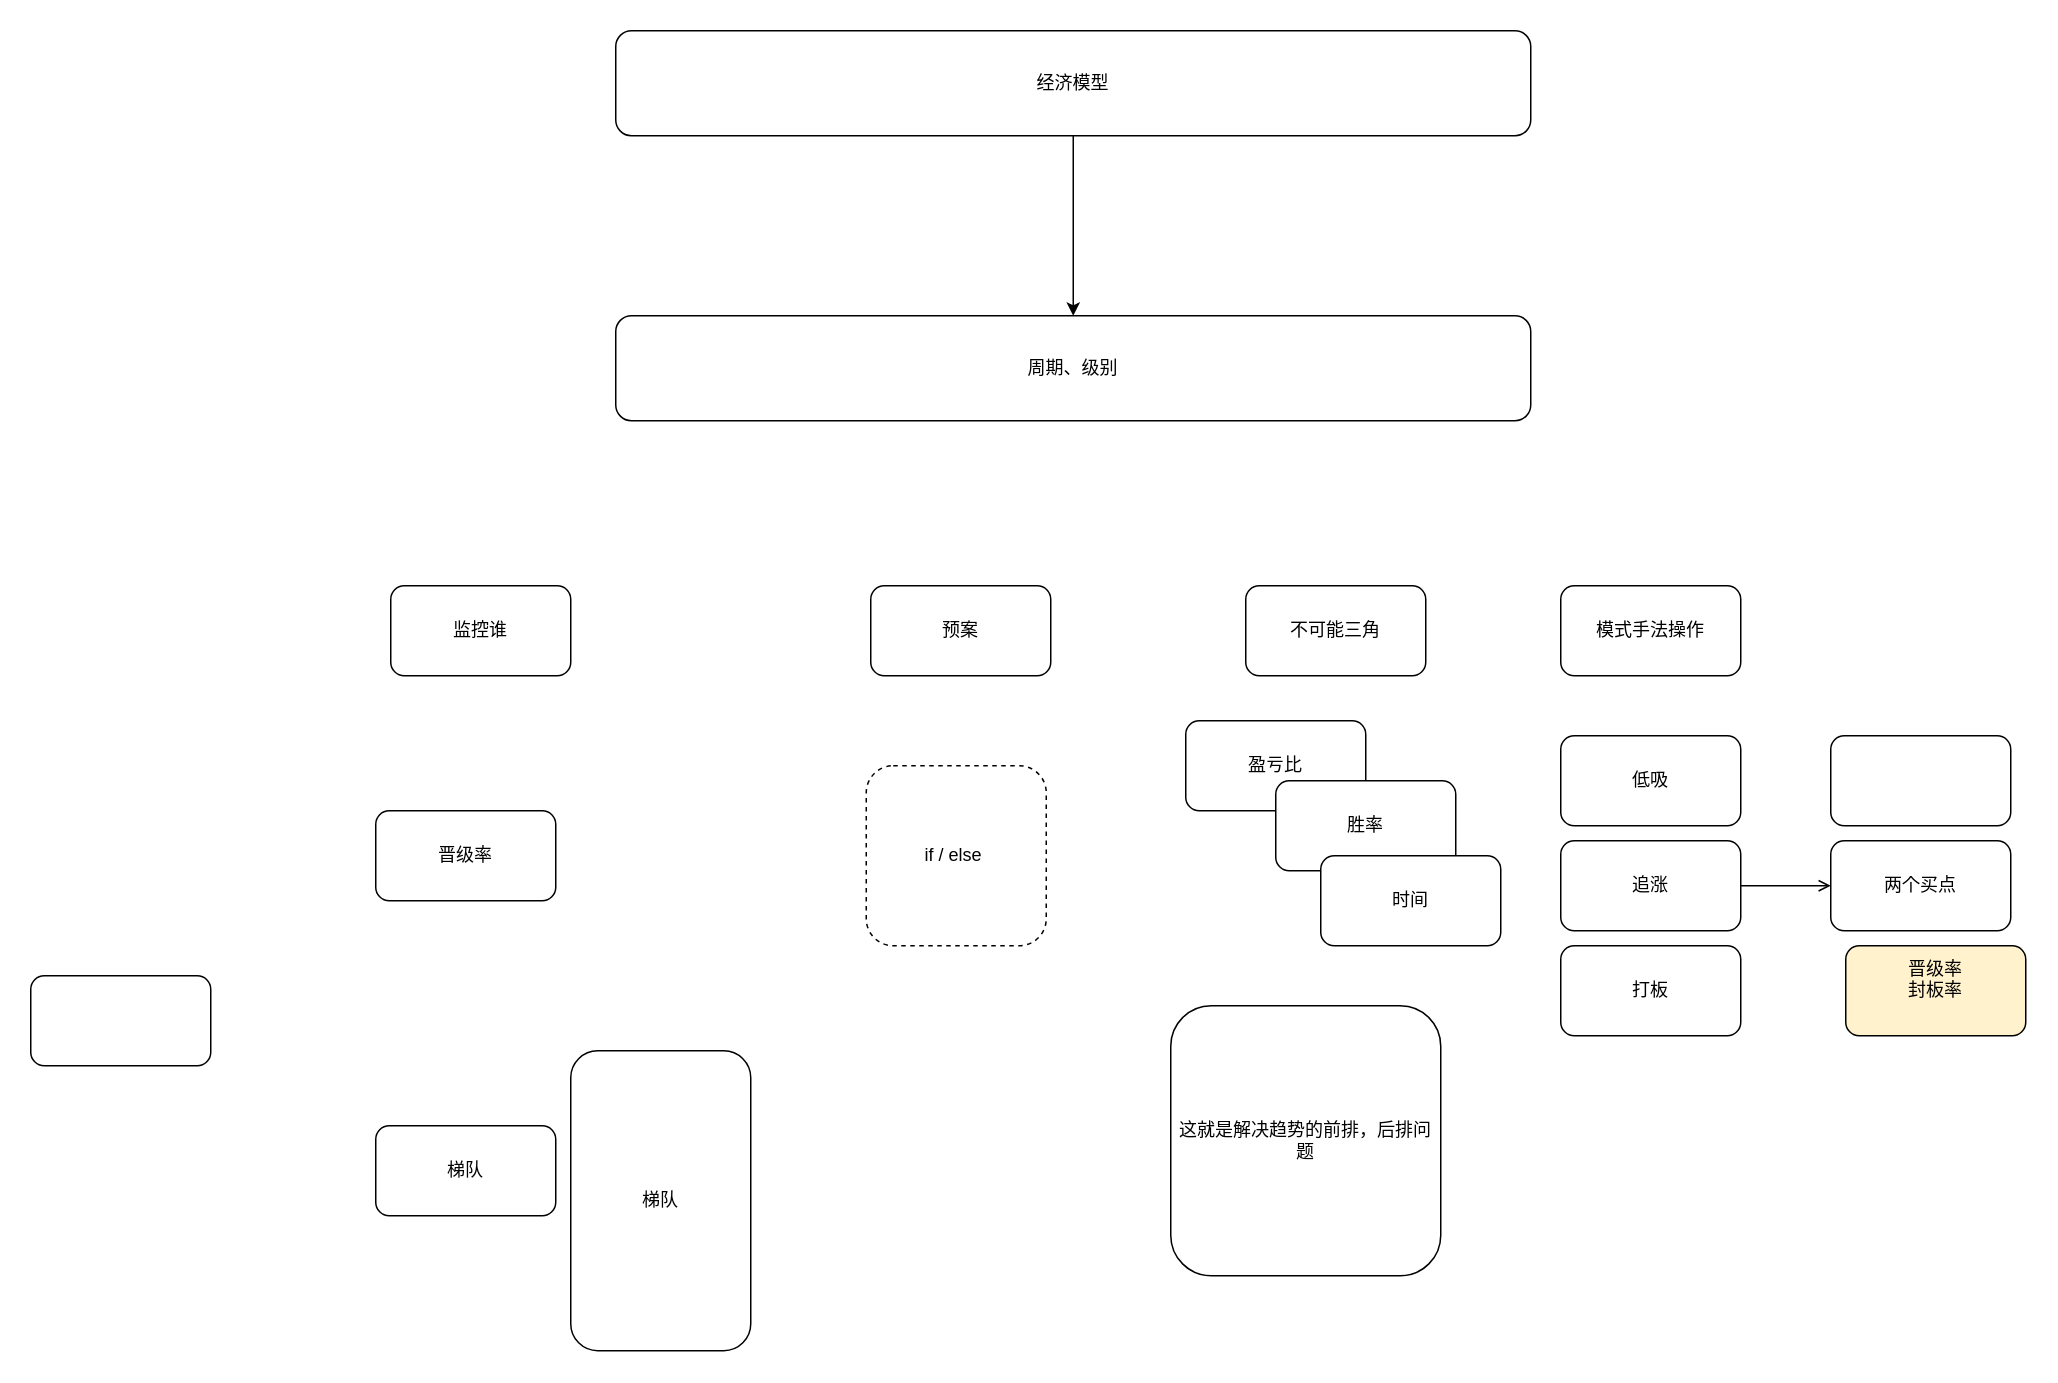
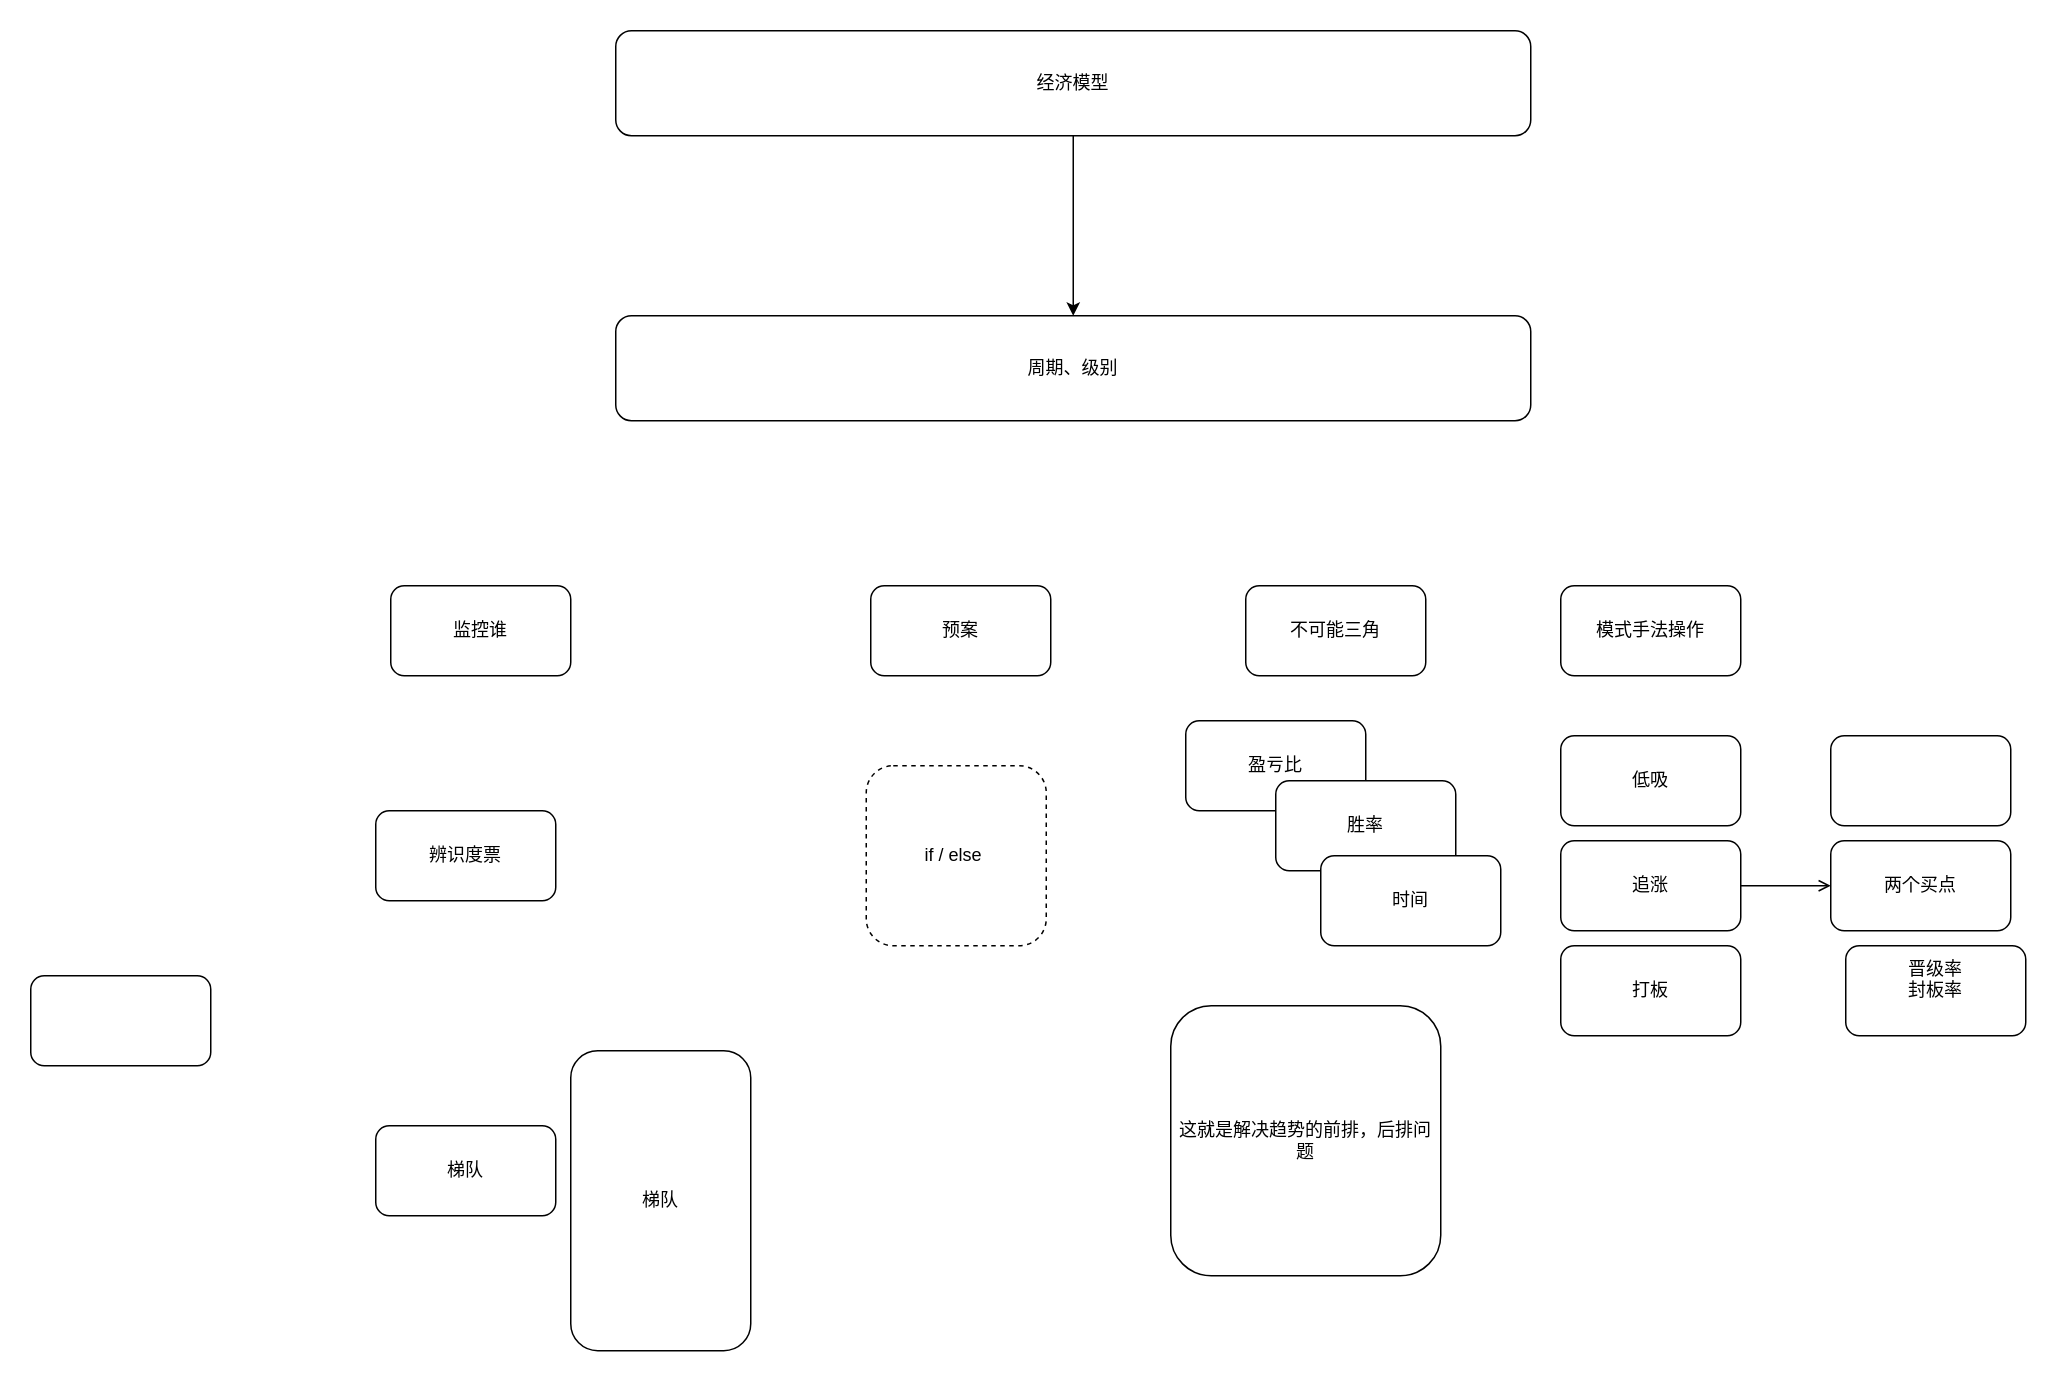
node "晋级率": label "晋级率" -> "辨识度票"
node "晋级率 封板率": fillcolor #fff2cc -> #ffffff
